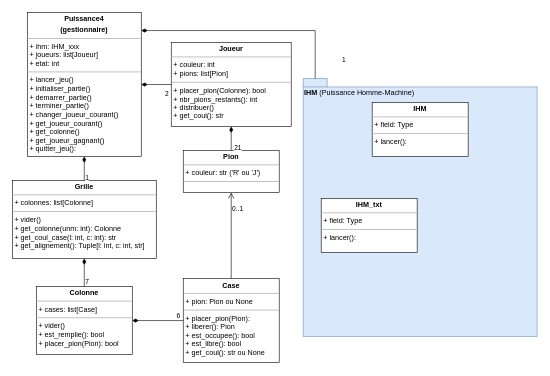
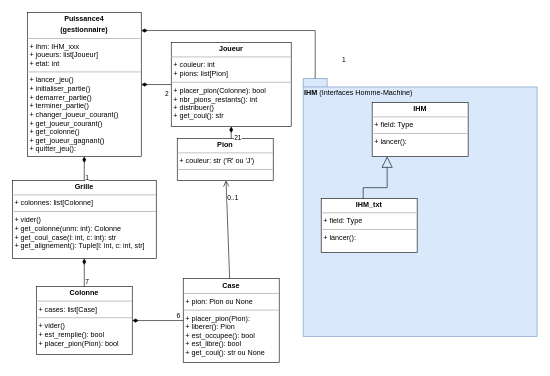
node "IHM (Puissance Homme-Machine)": label "IHM (Puissance Homme-Machine)" -> "IHM (Interfaces Homme-Machine)"
node "Pion + couleur: str ('R' ou 'J')": moved (231, 171) -> (225, 159)
edge "IHM_txt + field: Type + lancer():" -> "IHM + field: Type + lancer():": added
